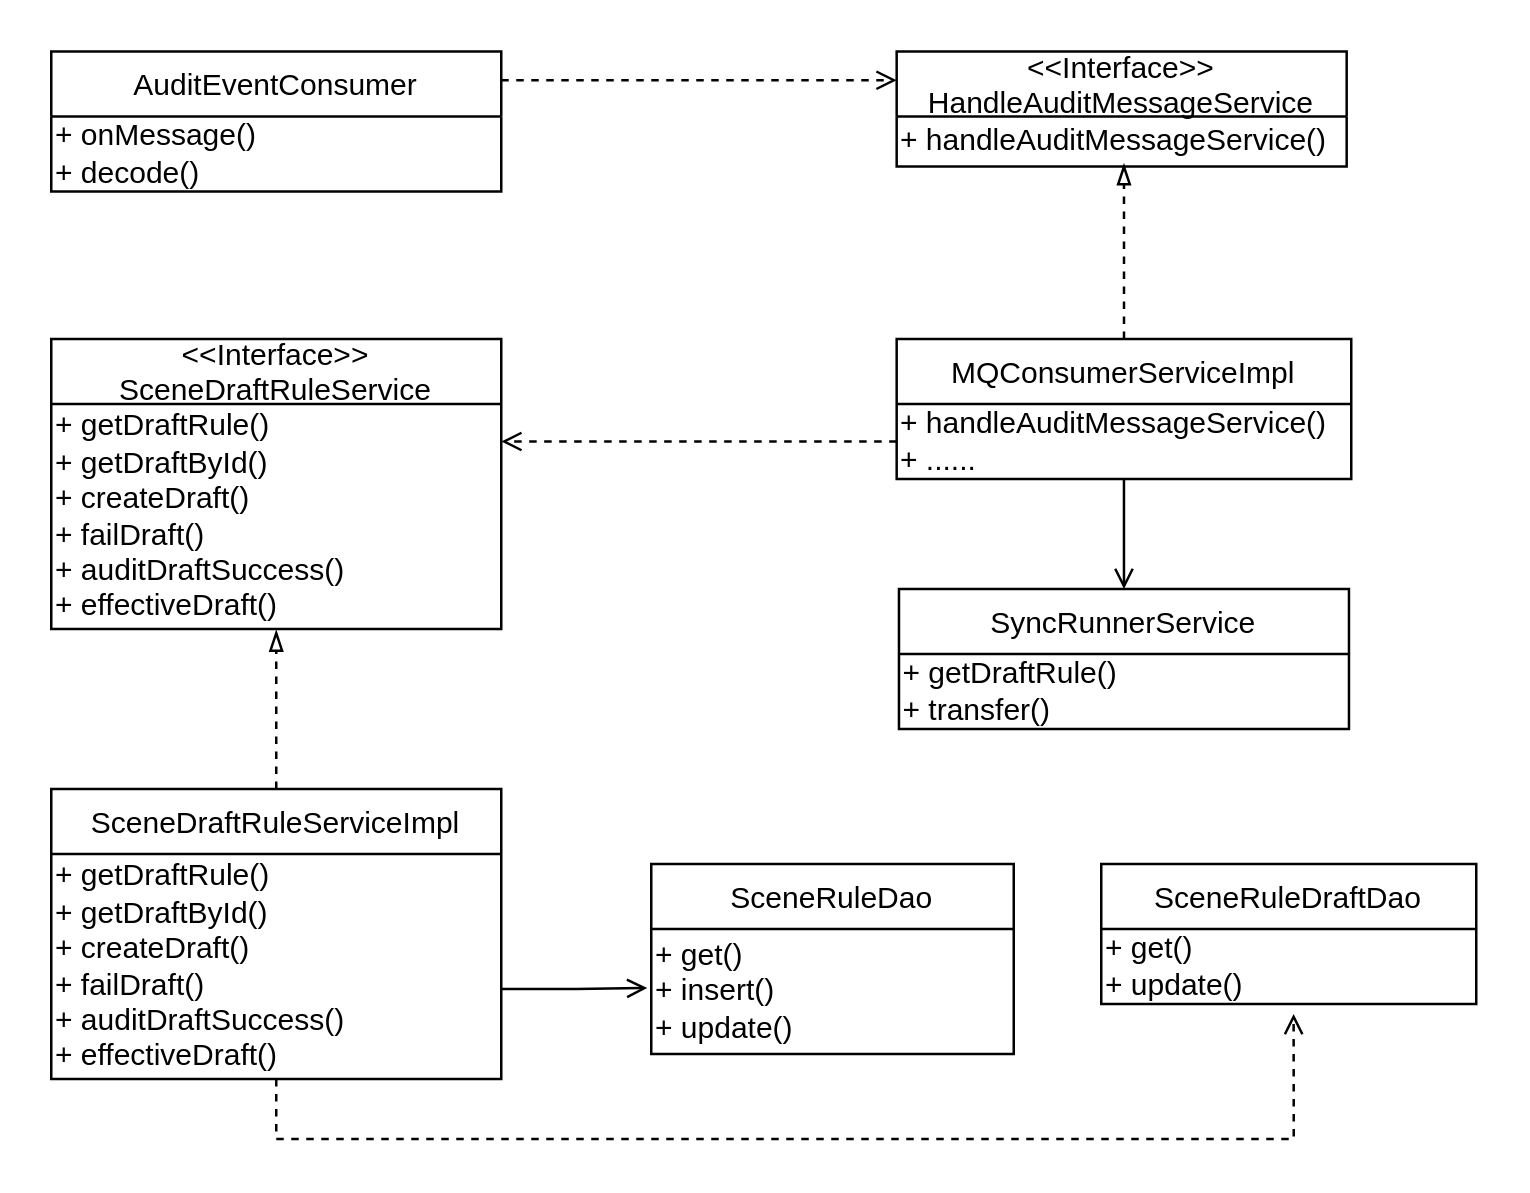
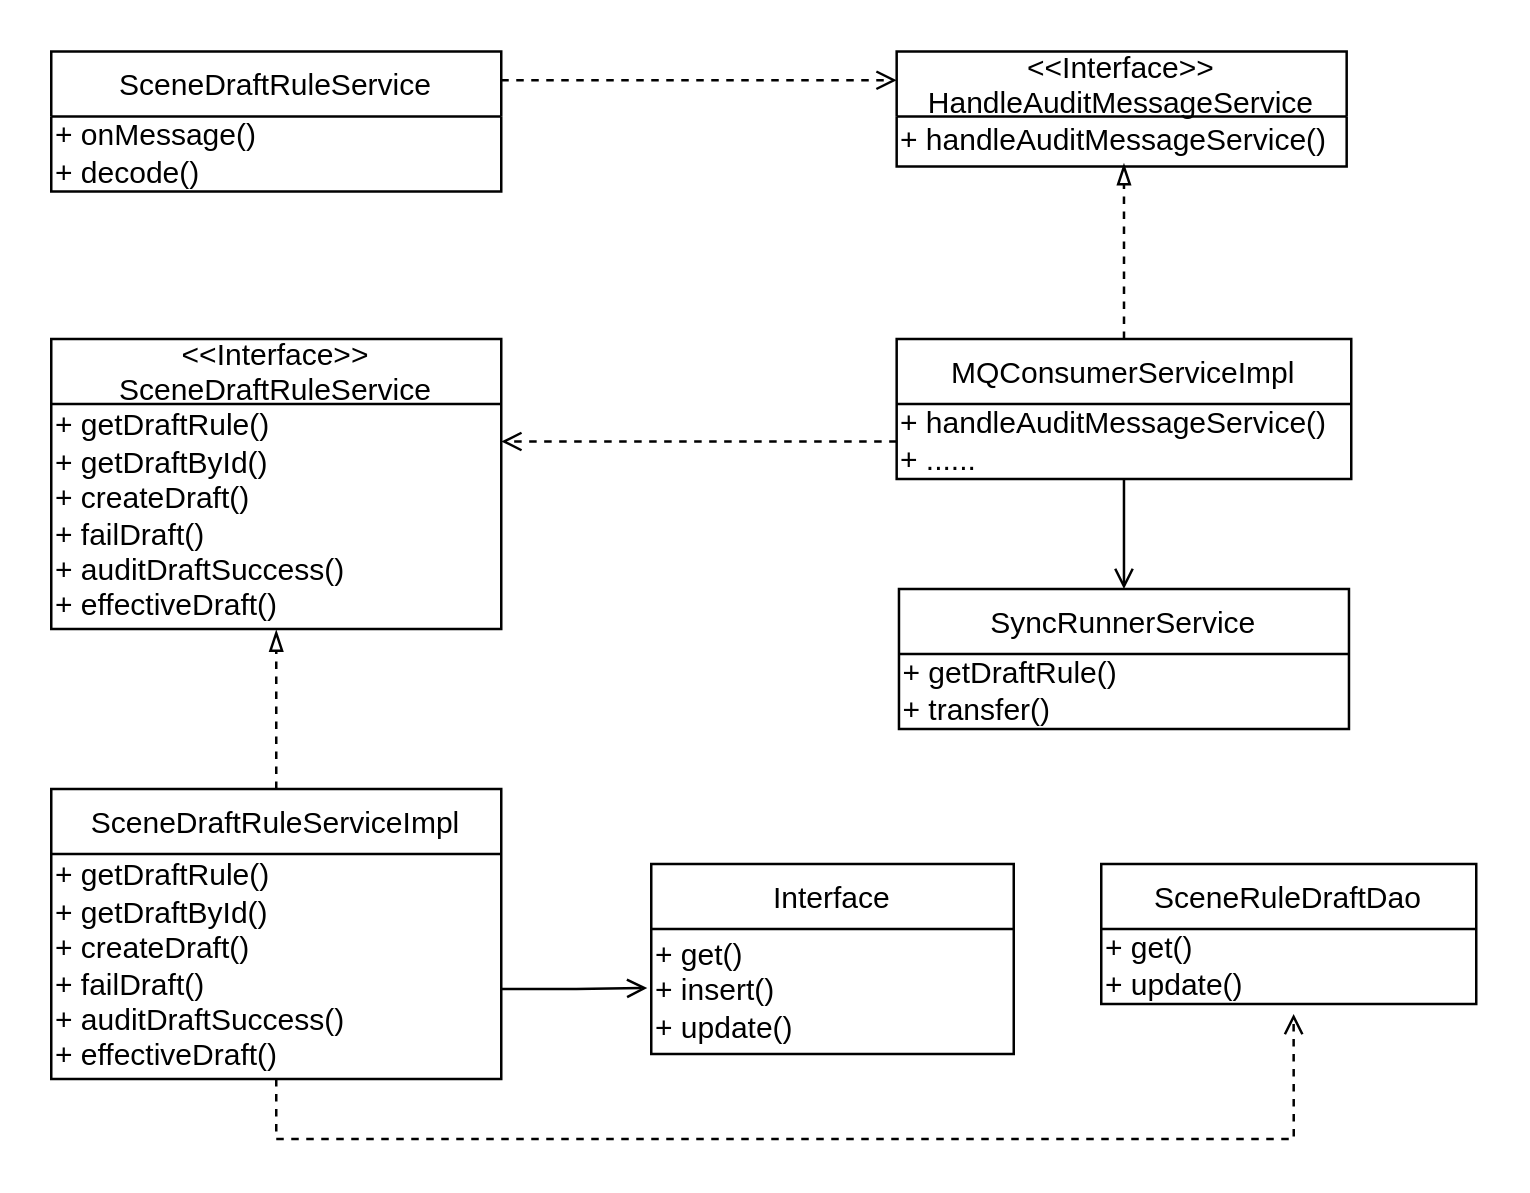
node "AuditEventConsumer": label "AuditEventConsumer" -> "SceneDraftRuleService"
node "SceneRuleDao": label "SceneRuleDao" -> "Interface"
